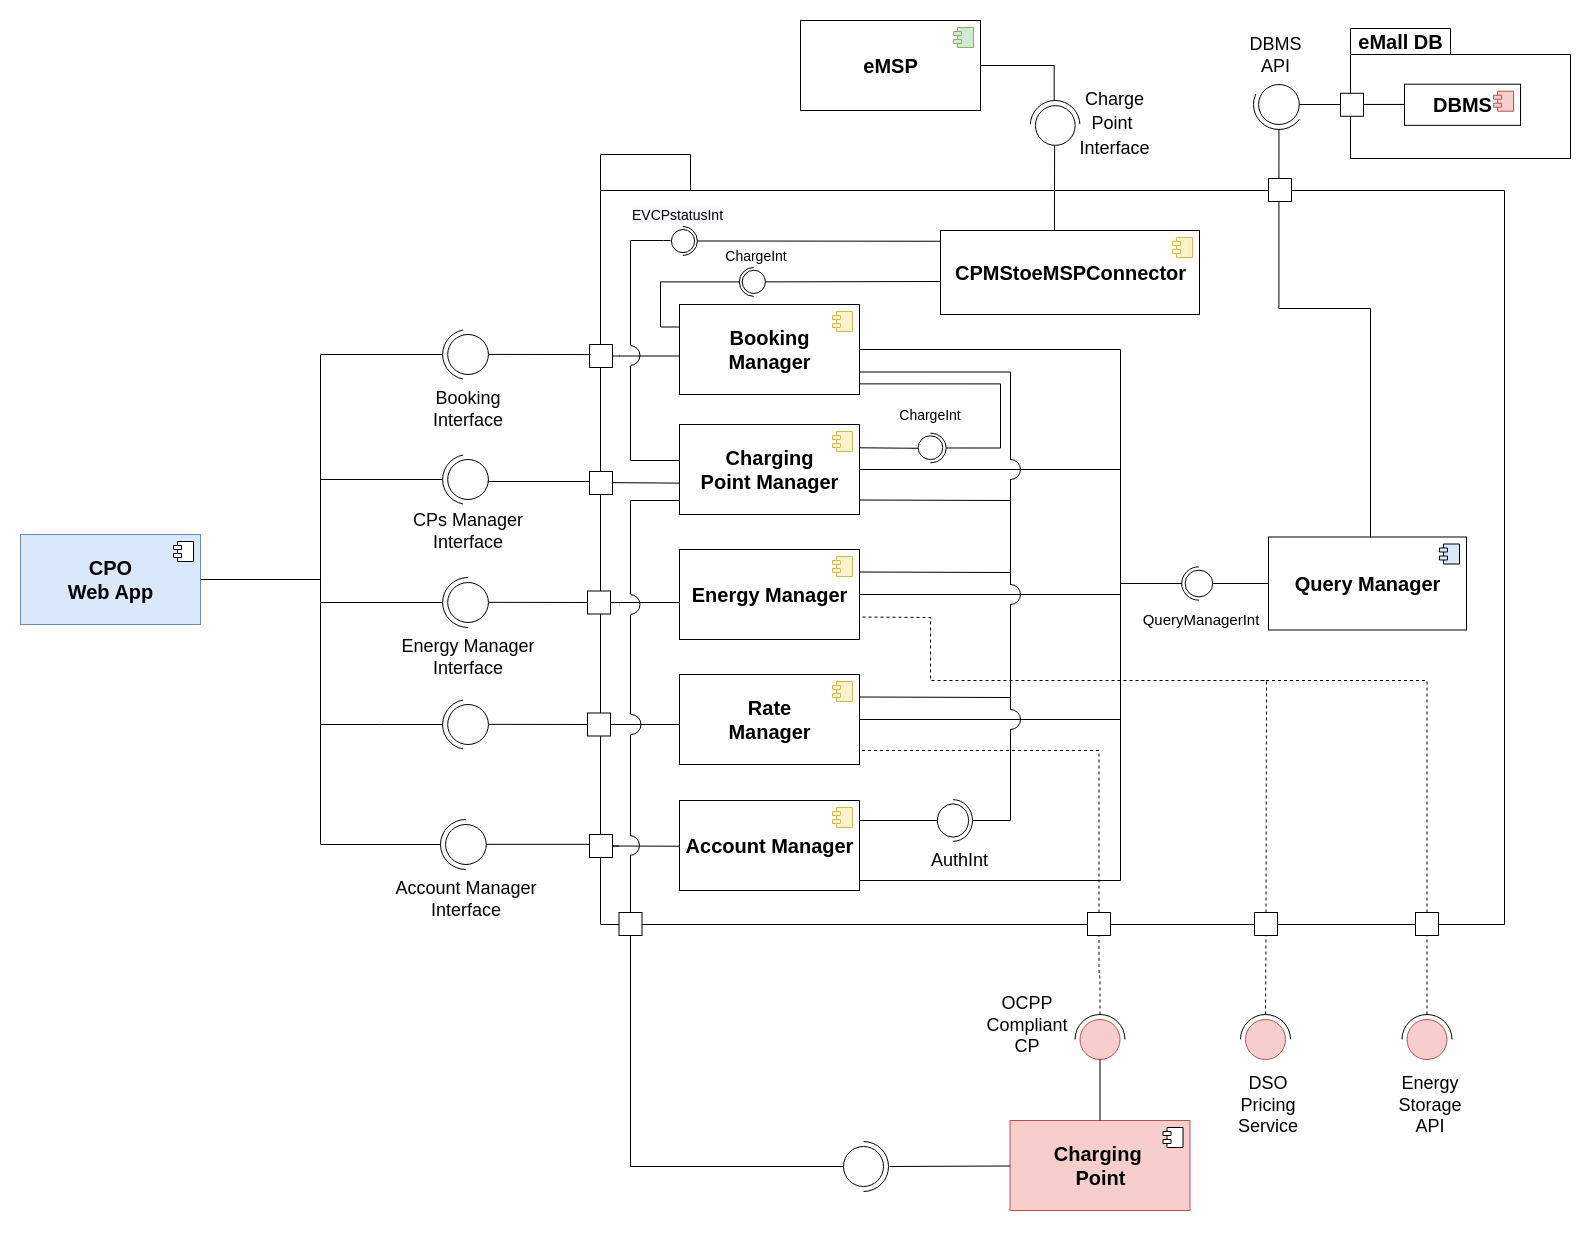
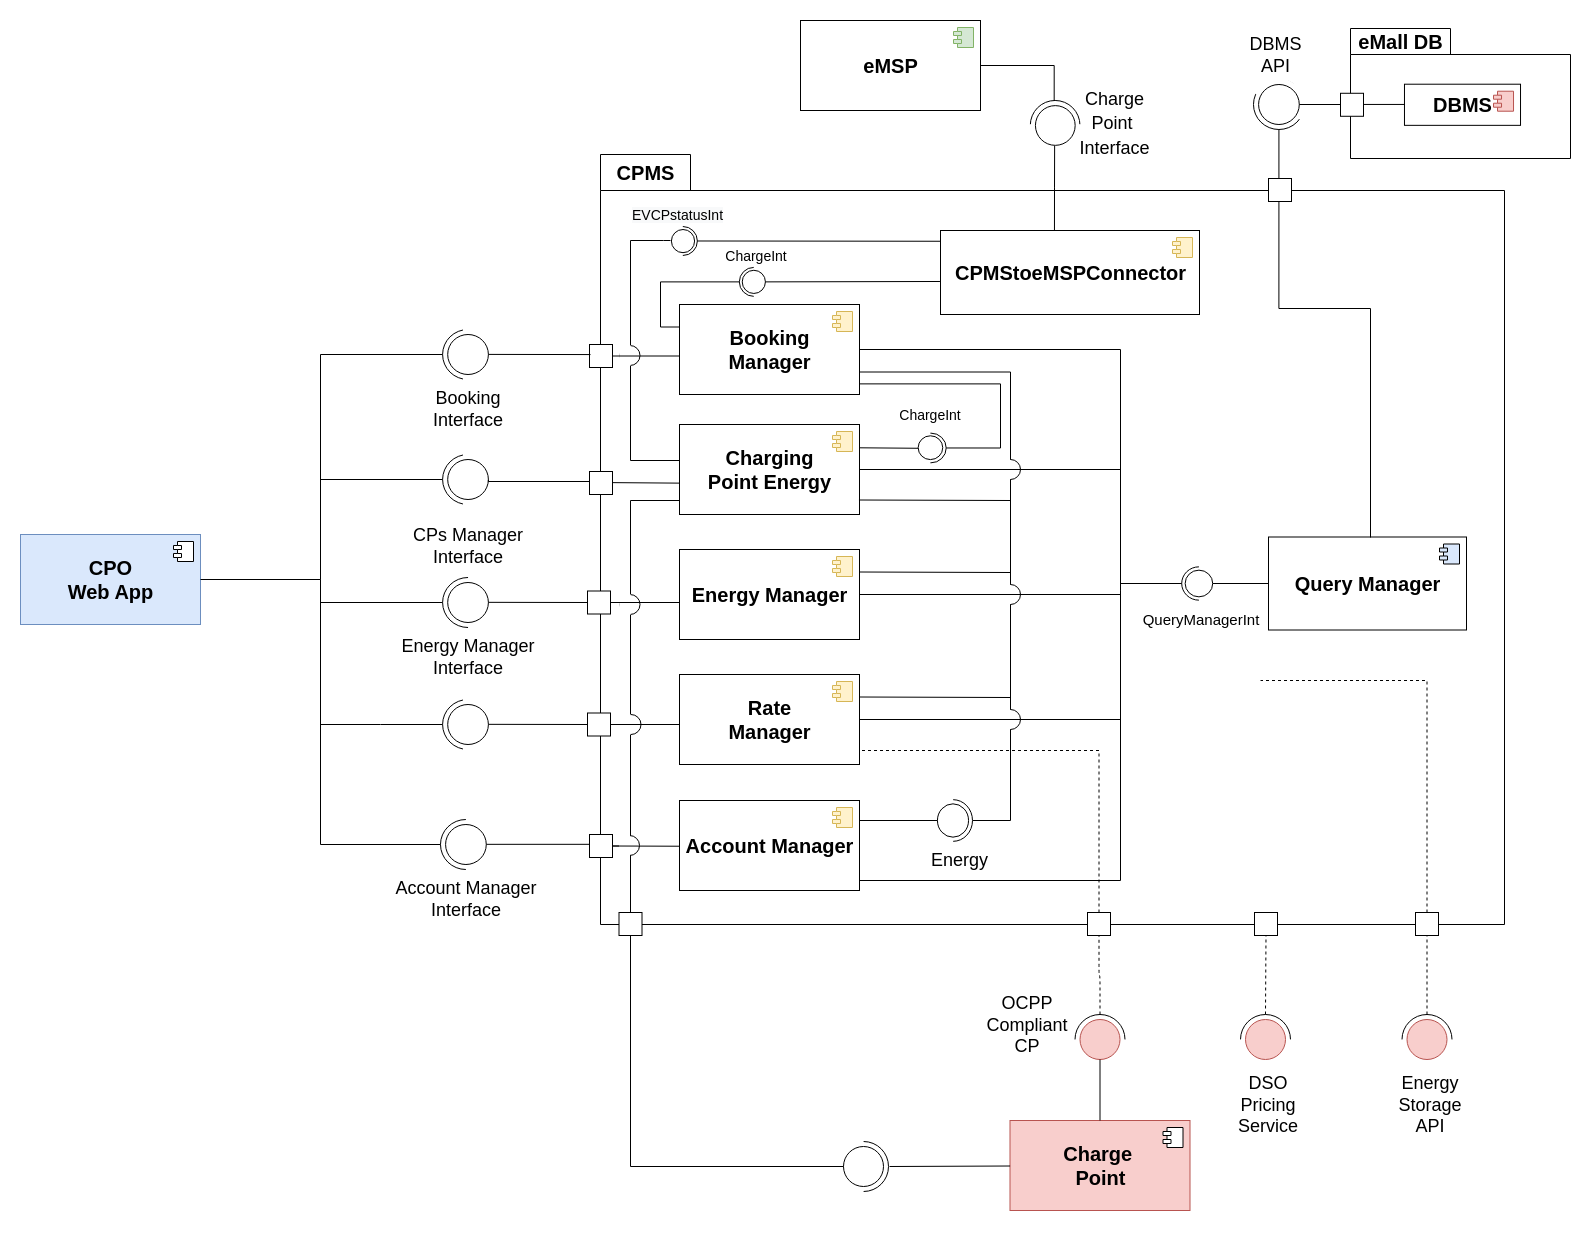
node "CPMS": added
node "Charging Point Manager": label "Charging Point Manager" -> "Charging Point Energy"
node "CPs Manager Interface": moved (468, 532) -> (468, 547)
edge "Energy Manager" -- "f": removed
node "AuthInt": label "AuthInt" -> "Energy"
node "Charging Point": label "Charging Point" -> "Charge Point"
